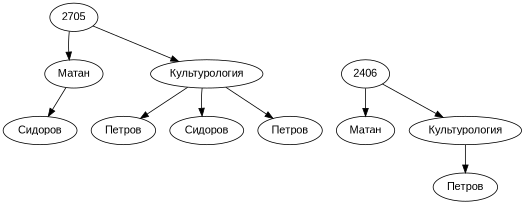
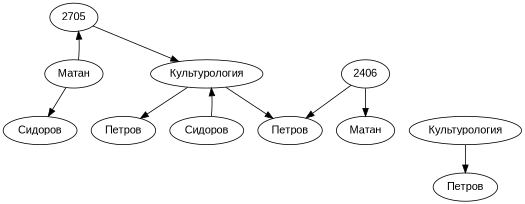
edge "2705" -> "Матан": reversed
edge "Культурология" -> "Сидоров": reversed
edge "2406" -> "Кyльтурология": now "2406" -> "Петров"
